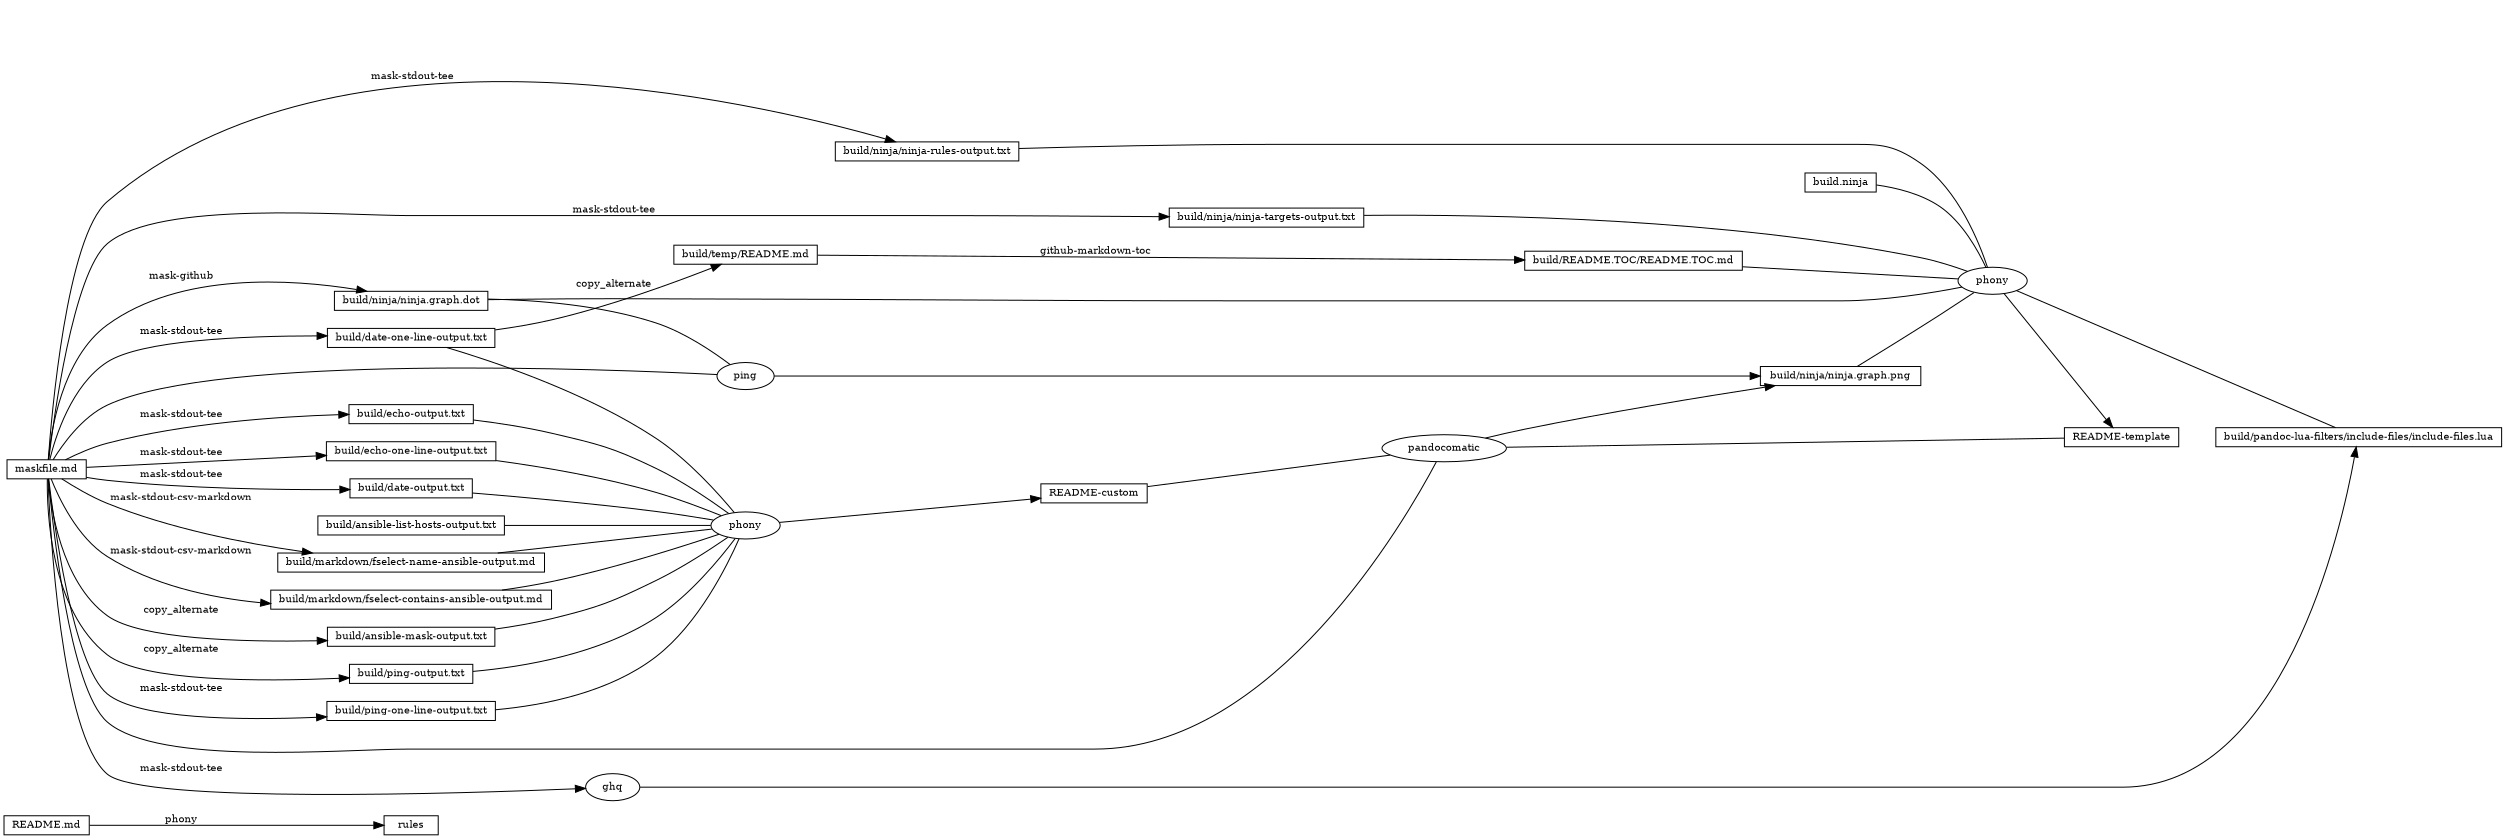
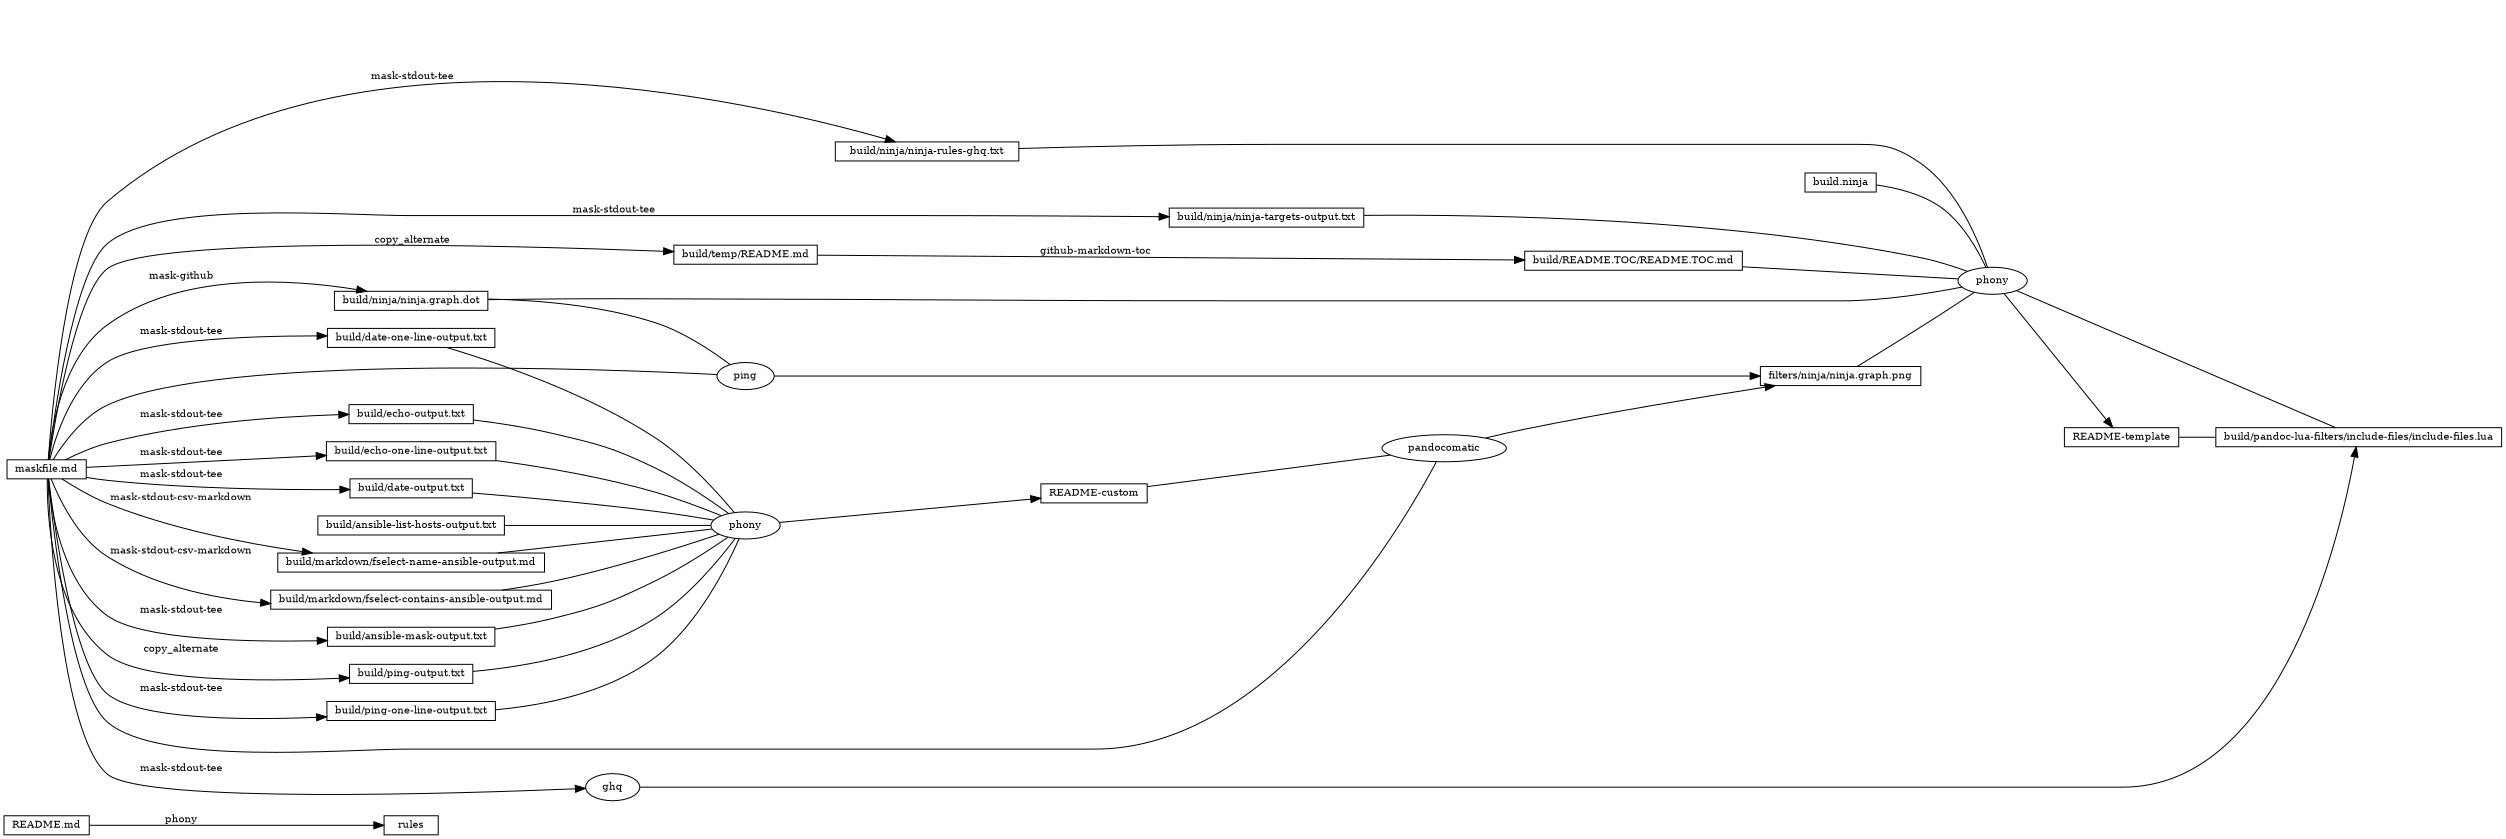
node "build/ninja/ninja-rules-output.txt": label "build/ninja/ninja-rules-output.txt" -> "build/ninja/ninja-rules-ghq.txt"
edge "build/date-one-line-output.txt" -> "build/temp/README.md": now "maskfile.md" -> "build/temp/README.md"
node "build/ninja/ninja.graph.png": label "build/ninja/ninja.graph.png" -> "filters/ninja/ninja.graph.png"
edge "README-template" -- "pandocomatic": now "README-template" -- "build/pandoc-lua-filters/include-files/include-files.lua"
edge "maskfile.md" -> "build/ansible-mask-output.txt": label " copy_alternate" -> " mask-stdout-tee"
